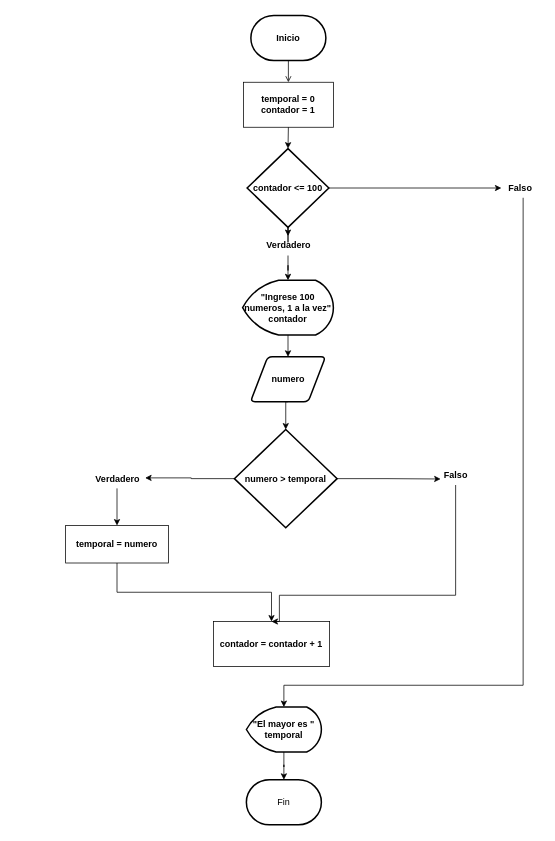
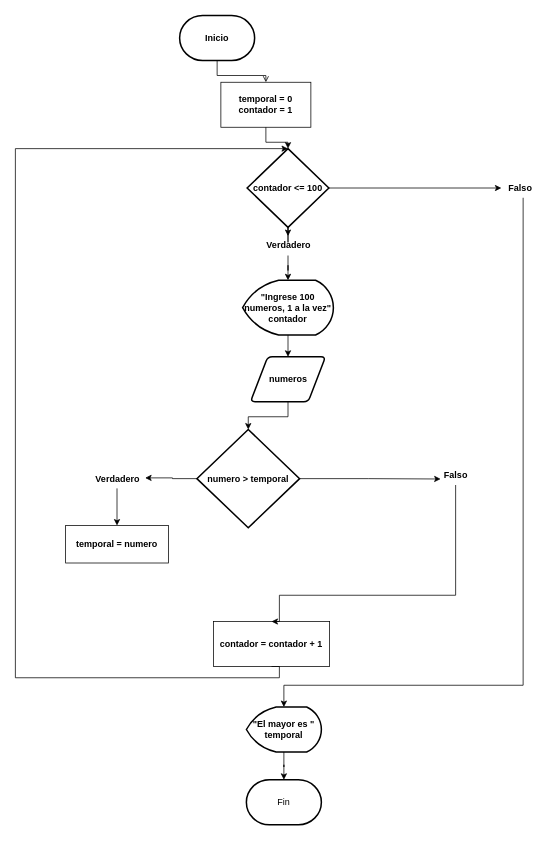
node "Inicio": moved (288, 38) -> (217, 38)
node "temporal = 0 contador = 1": moved (288, 105) -> (266, 105)
node "numero": label "numero" -> "numeros"
edge "contador = contador + 1" -> "contador <= 100": added
node "numero > temporal": moved (286, 479) -> (248, 479)
edge "temporal = numero" -> "contador = contador + 1": removed
